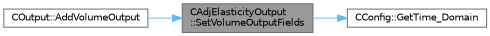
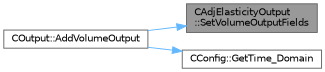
edge "CAdjElasticityOutput ::SetVolumeOutputFields" -> "CConfig::GetTime_Domain": now "COutput::AddVolumeOutput" -> "CConfig::GetTime_Domain"
